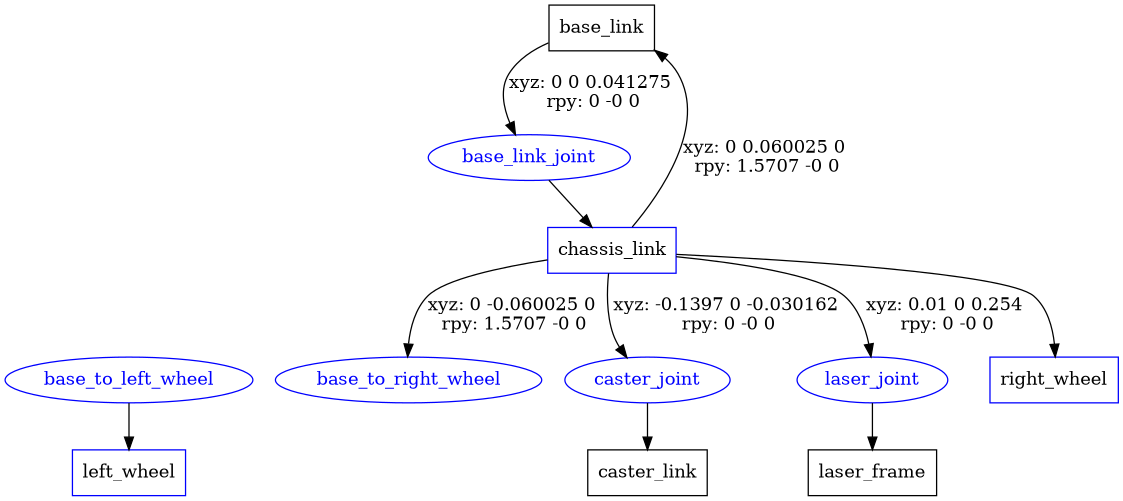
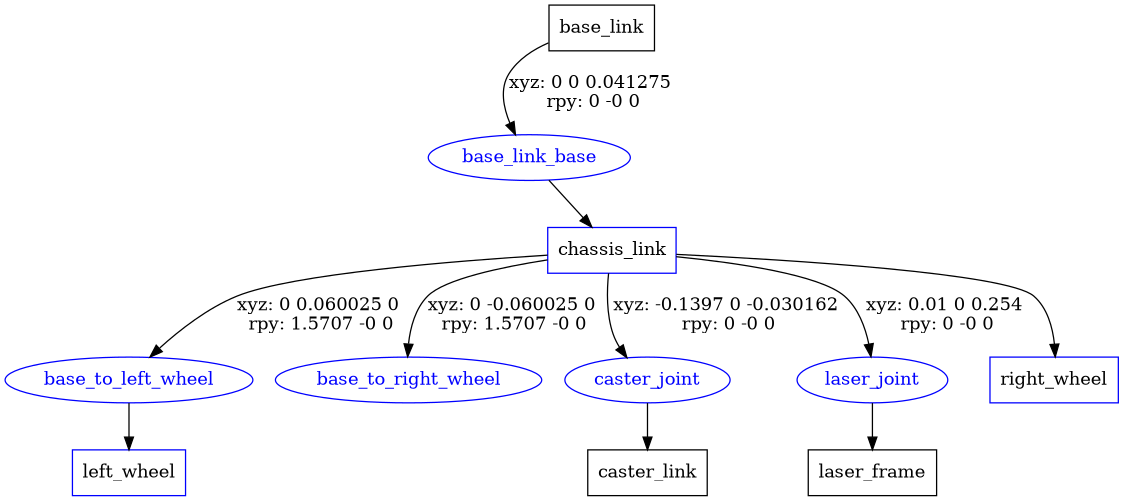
edge "chassis_link" -> "base_link": now "chassis_link" -> "base_to_left_wheel"
node "base_link_joint": label "base_link_joint" -> "base_link_base"
